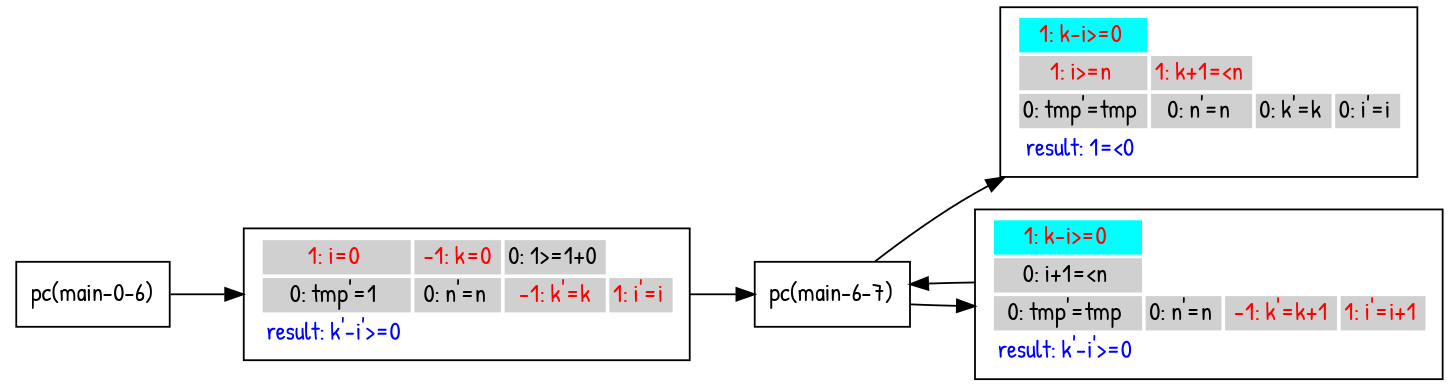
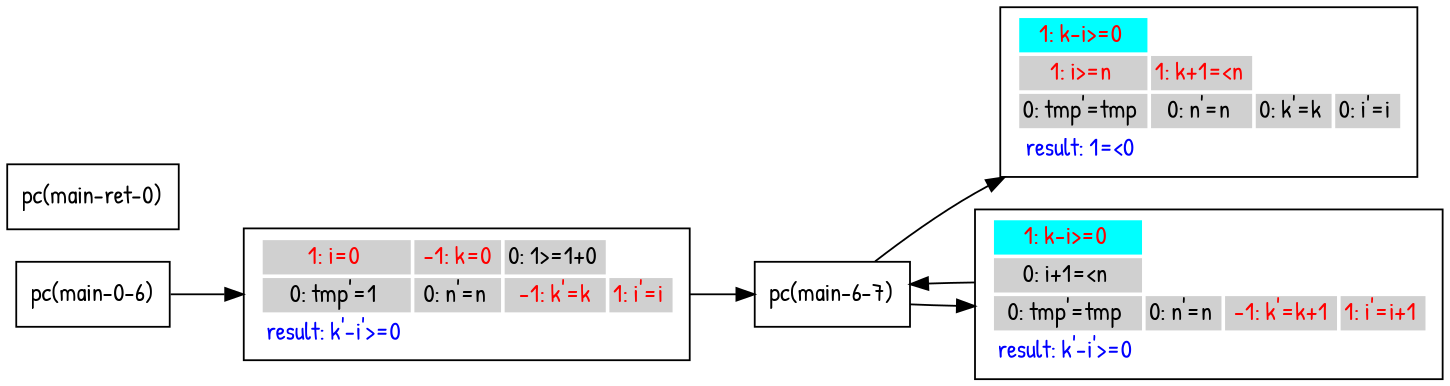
node "pc(main-ret-0)": added
